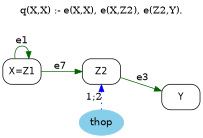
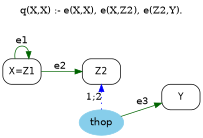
edge "X=Z1" -> "Z2": label "e7" -> "e2"
edge "Z2" -> "Y": now "thop" -> "Y"
